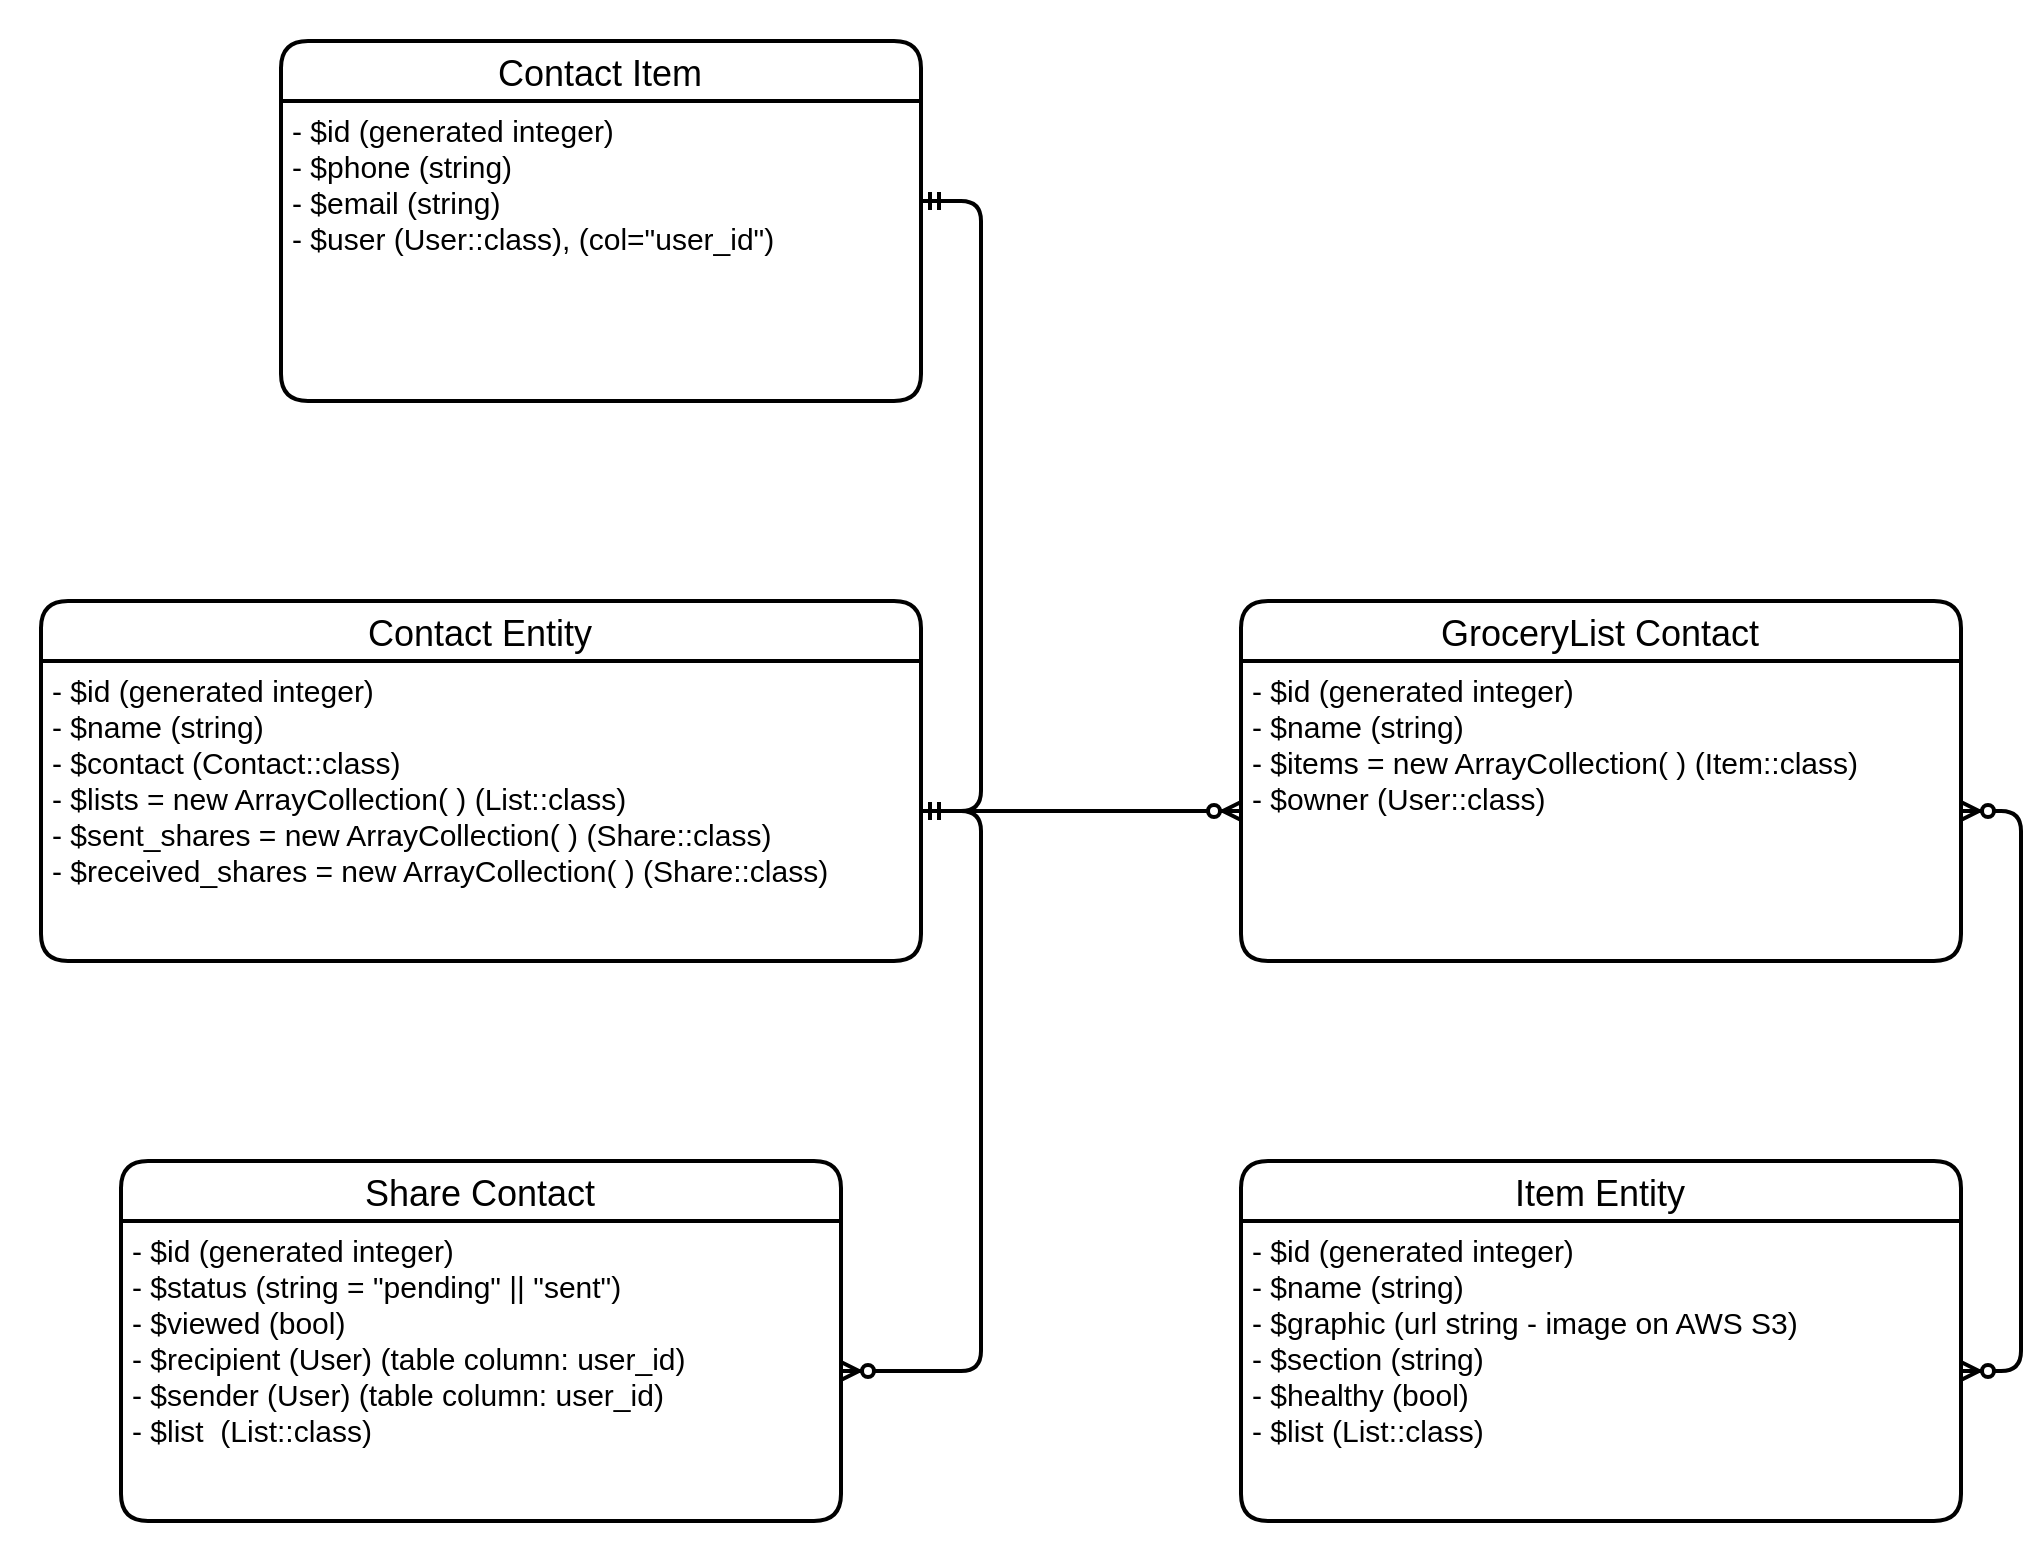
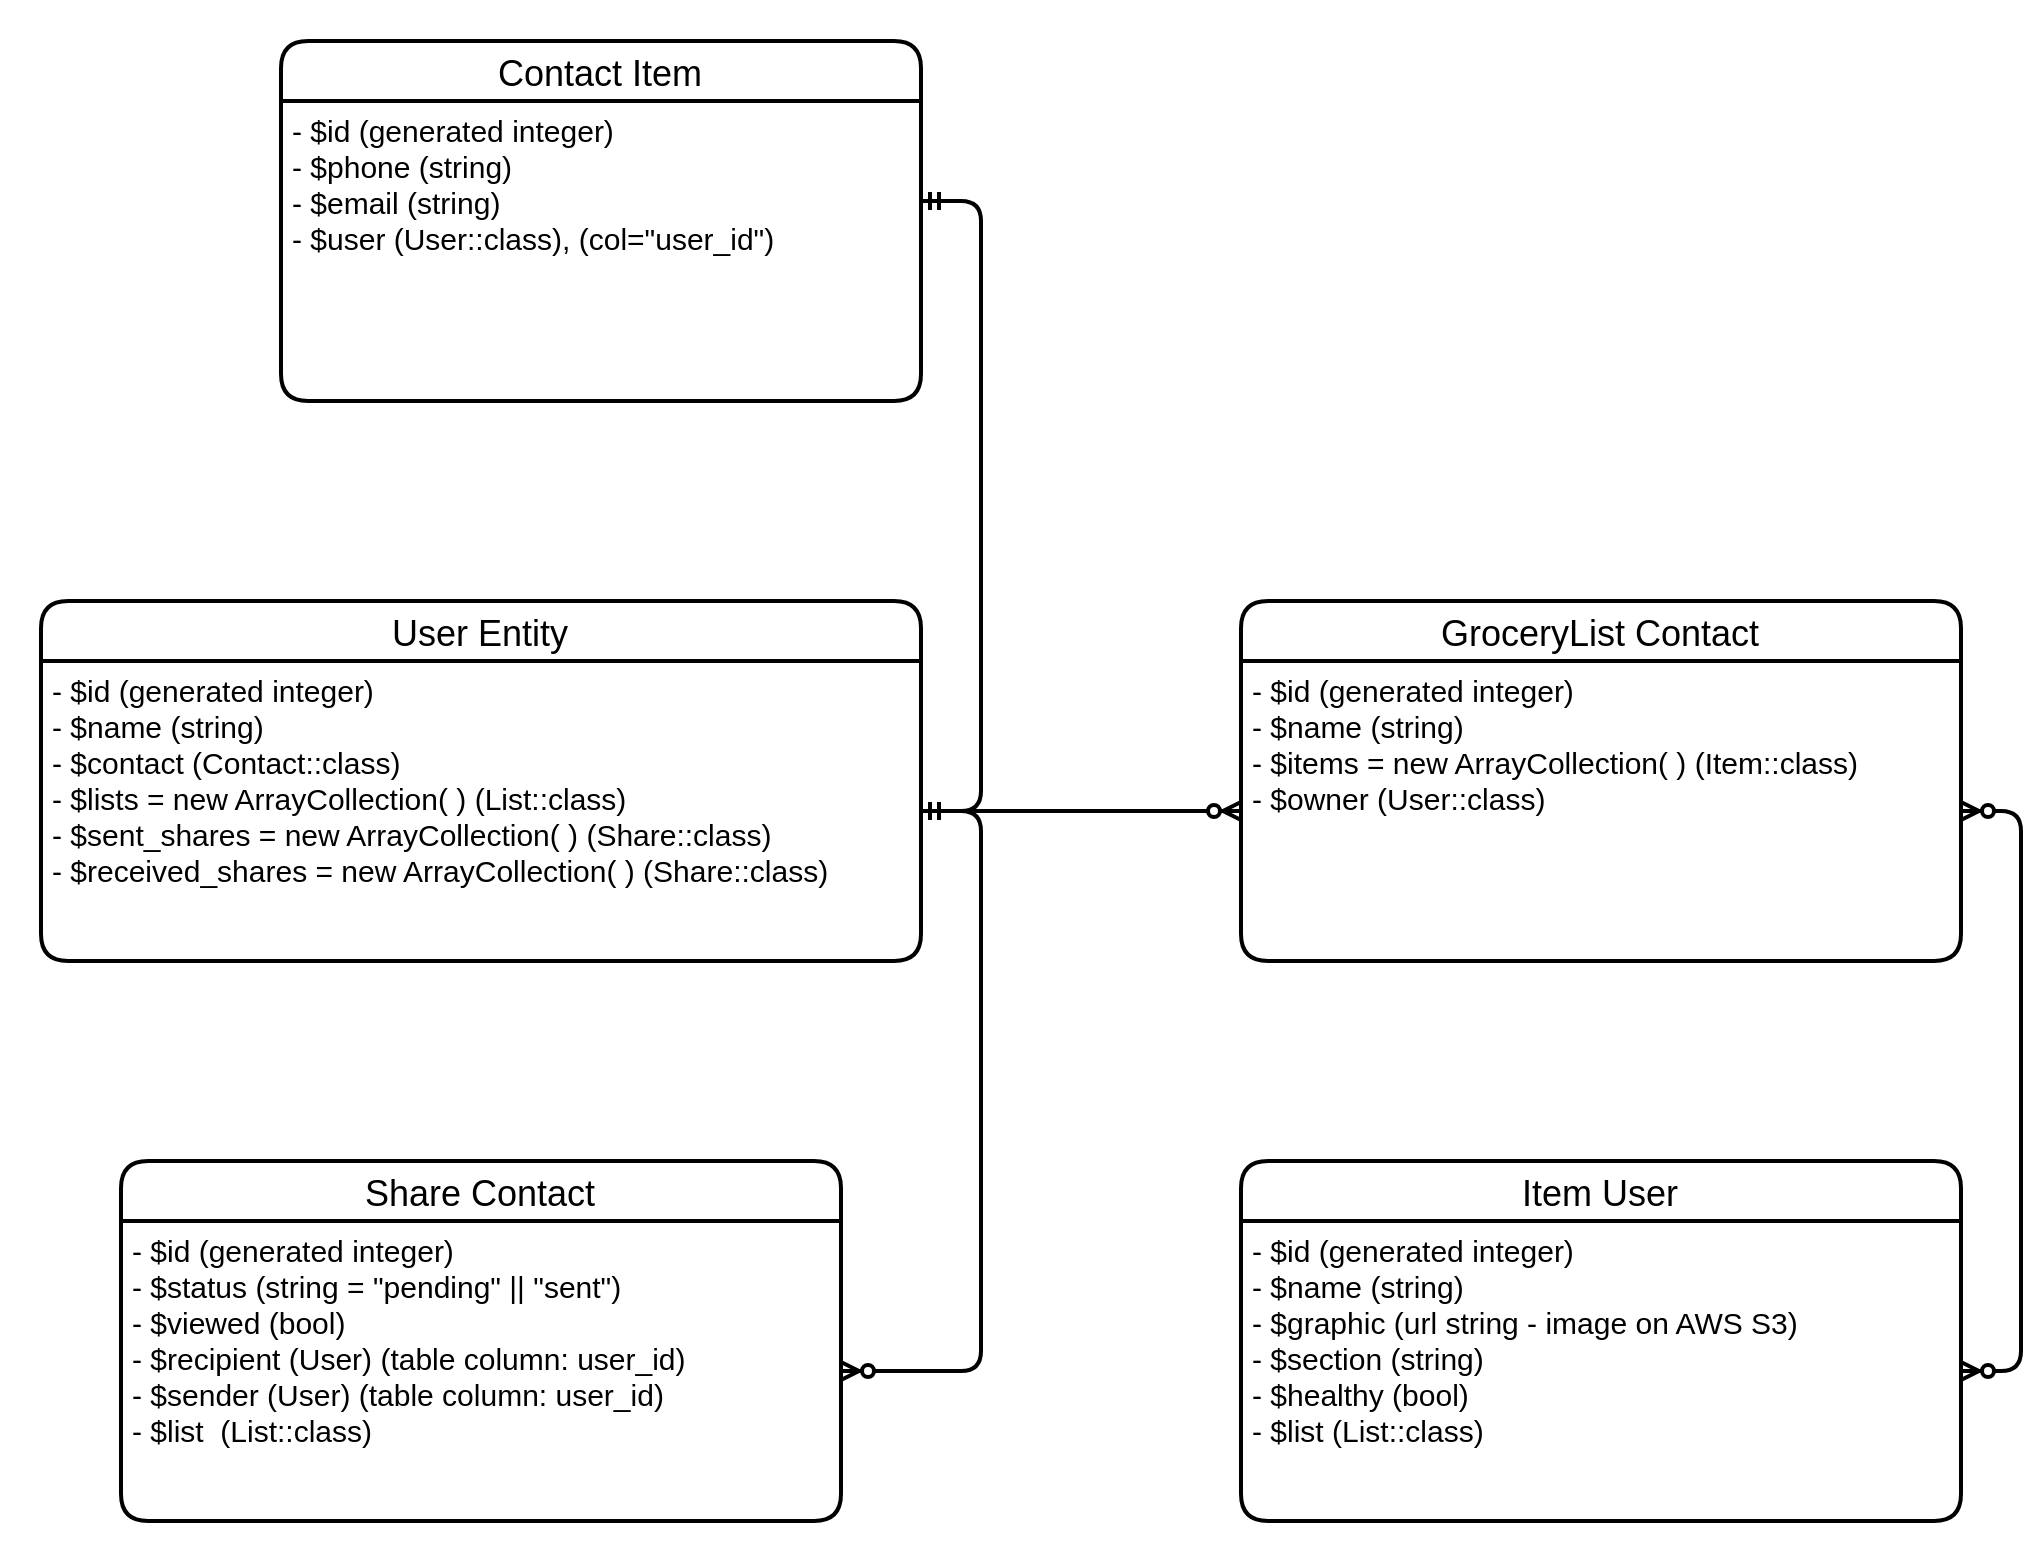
node "Contact Entity": label "Contact Entity" -> "User Entity"
node "Item Entity": label "Item Entity" -> "Item User"
